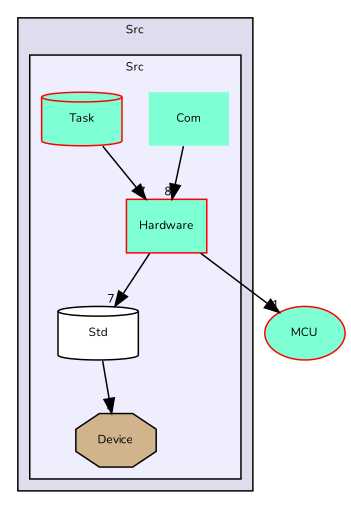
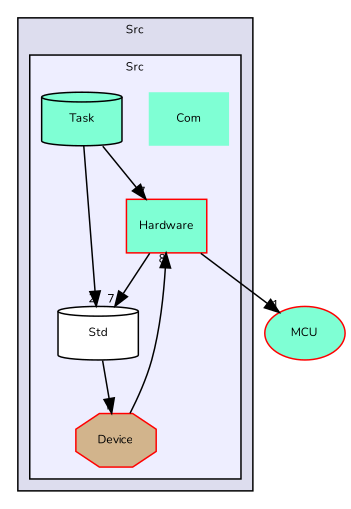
node "Task": color red -> black
edge "Com" -> "Hardware": now "Device" -> "Hardware"
edge "Task" -> "Std": added
node "Device": color black -> red
